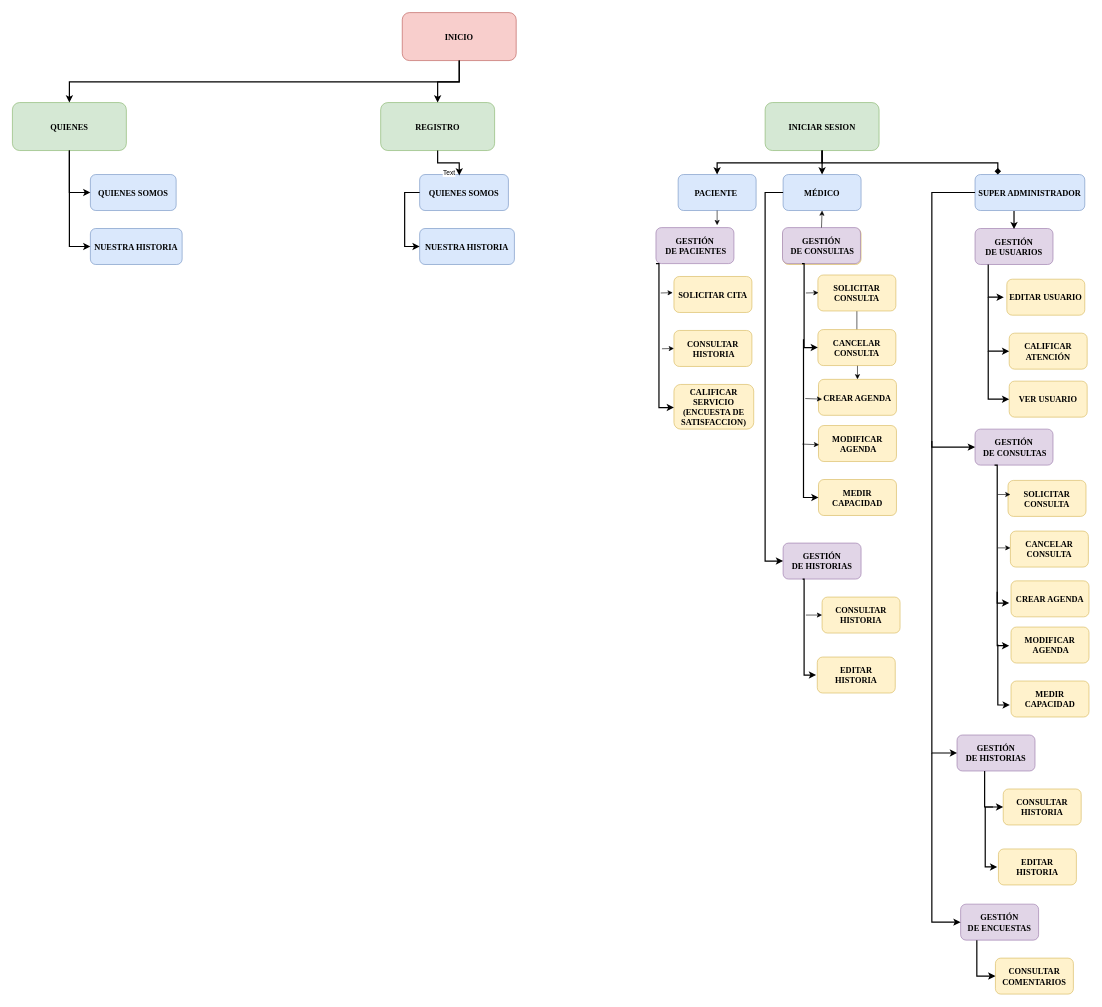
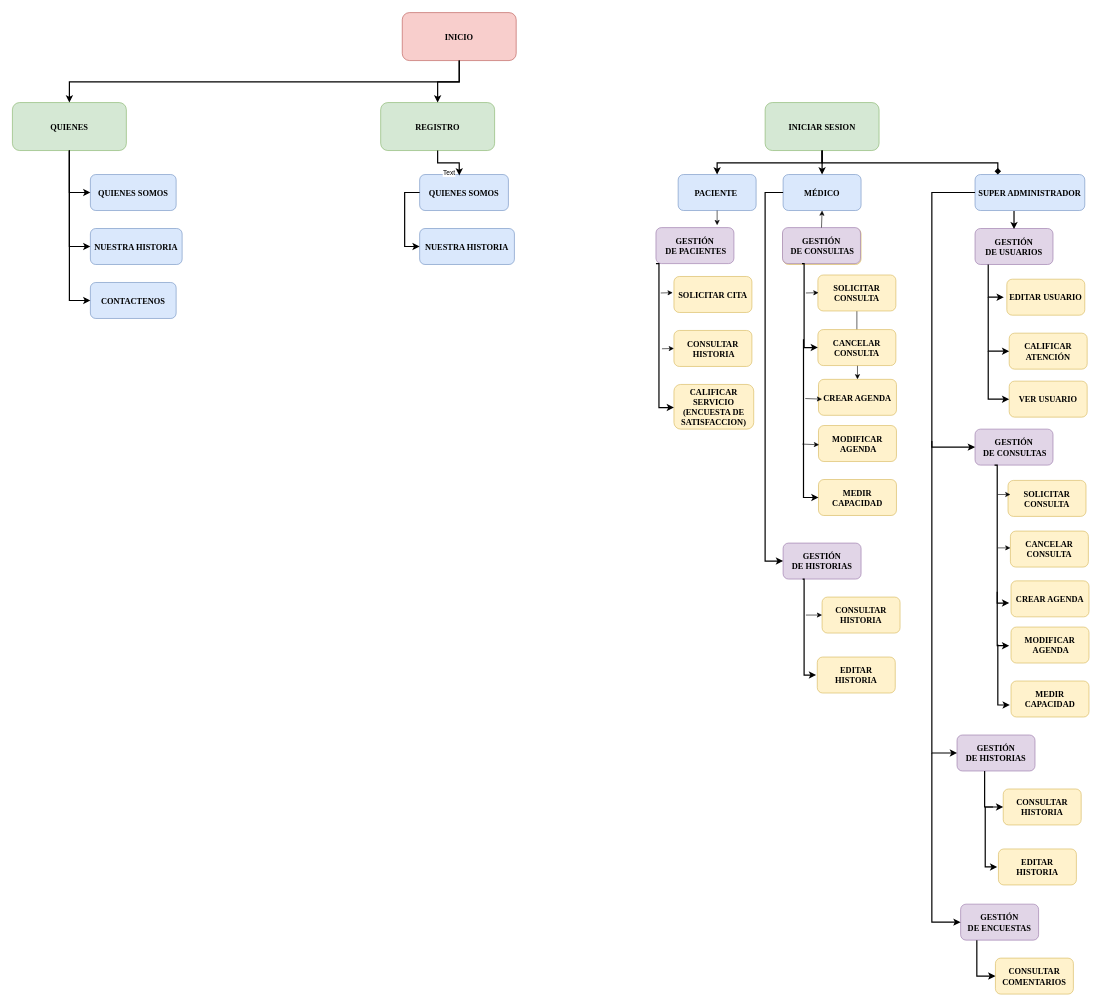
edge "QUIENES" -> "CONTACTENOS": added
node "CONTACTENOS": added
